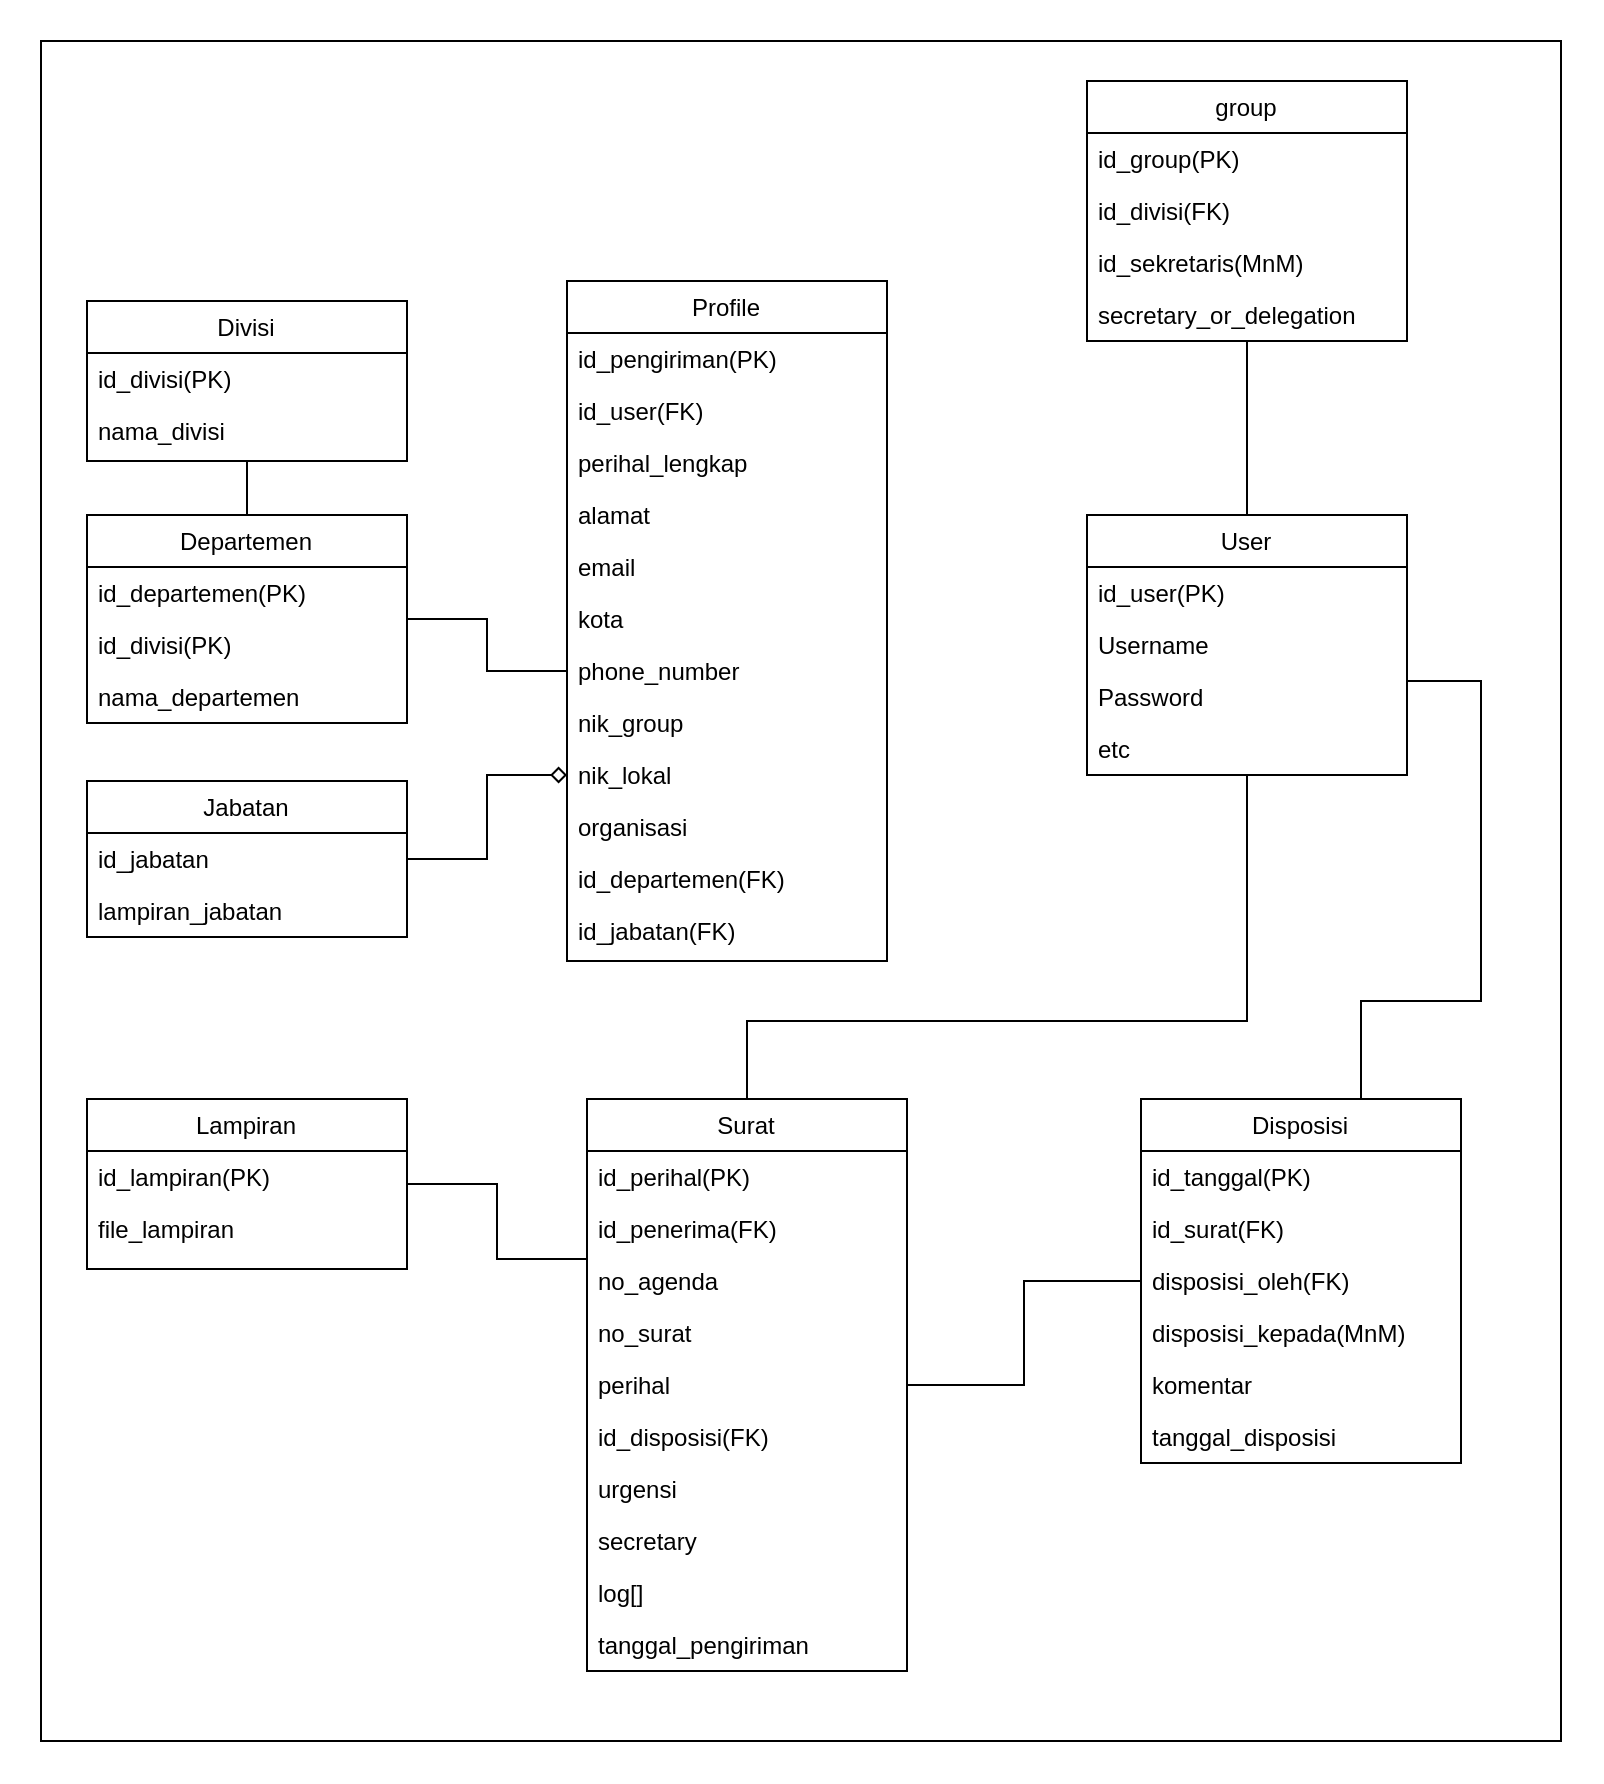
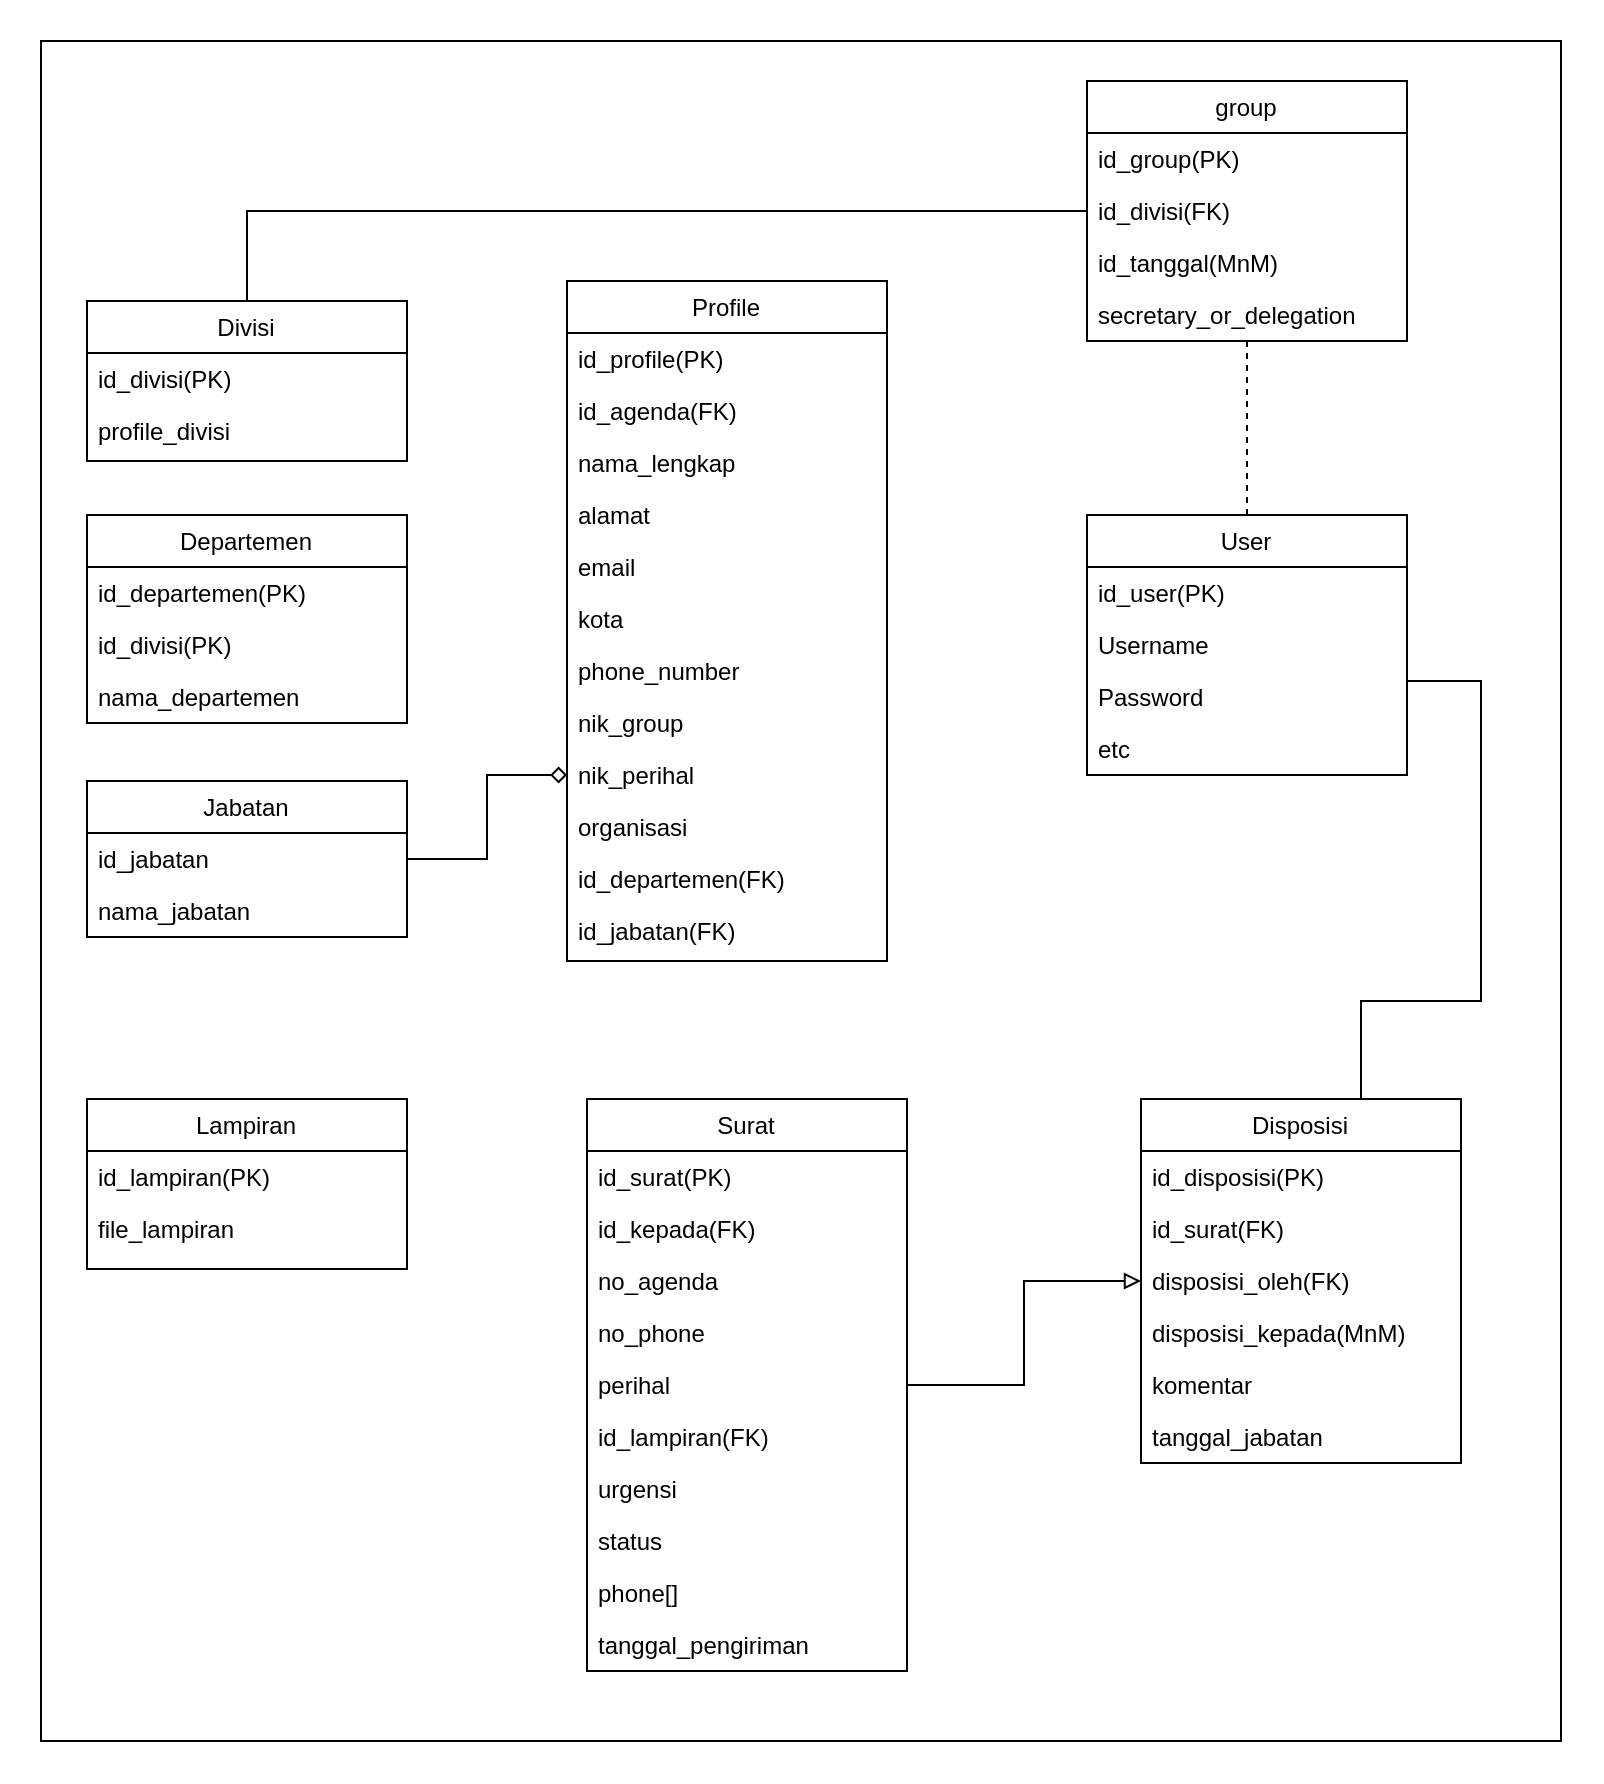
edge "id_divisi(FK)" -- "Divisi": added
node "id_sekretaris(MnM)": label "id_sekretaris(MnM)" -> "id_tanggal(MnM)"
node "id_pengiriman(PK)": label "id_pengiriman(PK)" -> "id_profile(PK)"
node "id_user(FK)": label "id_user(FK)" -> "id_agenda(FK)"
edge "group" -- "User": style solid -> dashed
node "nama_divisi": label "nama_divisi" -> "profile_divisi"
node "perihal_lengkap": label "perihal_lengkap" -> "nama_lengkap"
edge "Divisi" -- "Departemen": removed
edge "Departemen" -- "phone_number": removed
node "nik_lokal": label "nik_lokal" -> "nik_perihal"
node "lampiran_jabatan": label "lampiran_jabatan" -> "nama_jabatan"
edge "User" -- "Surat": removed
node "id_perihal(PK)": label "id_perihal(PK)" -> "id_surat(PK)"
node "id_tanggal(PK)": label "id_tanggal(PK)" -> "id_disposisi(PK)"
edge "Lampiran" -- "no_agenda": removed
node "id_penerima(FK)": label "id_penerima(FK)" -> "id_kepada(FK)"
edge "disposisi_oleh(FK)" -- "Surat": arrowhead none -> block
node "no_surat": label "no_surat" -> "no_phone"
node "id_disposisi(FK)": label "id_disposisi(FK)" -> "id_lampiran(FK)"
node "tanggal_disposisi": label "tanggal_disposisi" -> "tanggal_jabatan"
node "secretary": label "secretary" -> "status"
node "log[]": label "log[]" -> "phone[]"
